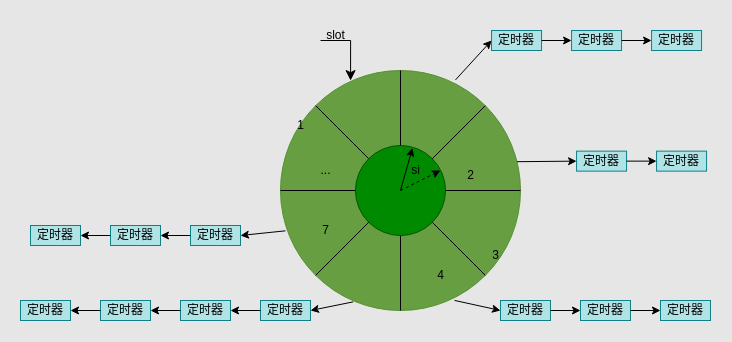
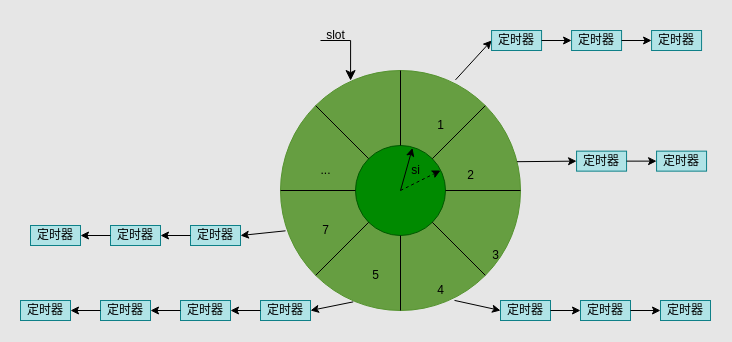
node "1": moved (301, 126) -> (441, 126)
node "5": added
node "4": moved (441, 276) -> (441, 291)
